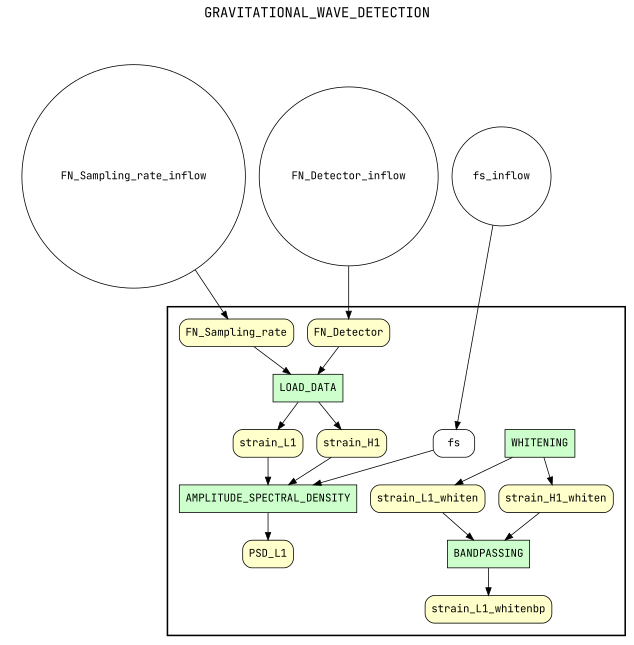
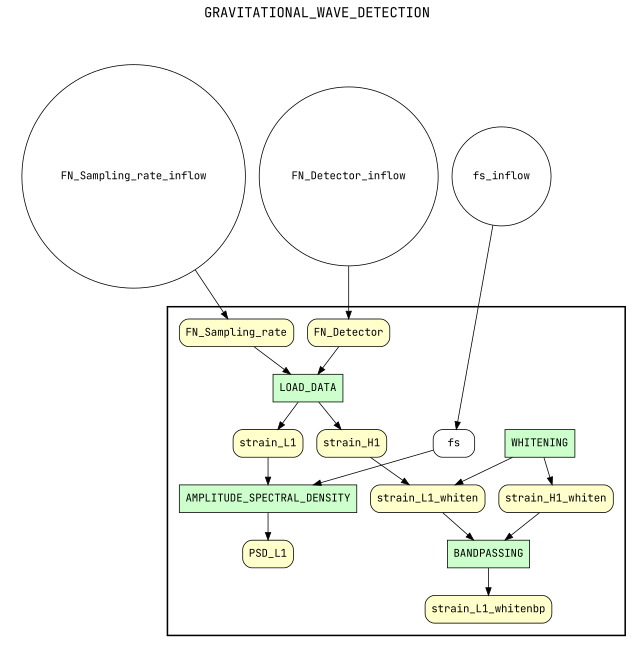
edge "strain_H1" -> "AMPLITUDE_SPECTRAL_DENSITY": now "strain_H1" -> "strain_L1_whiten"
